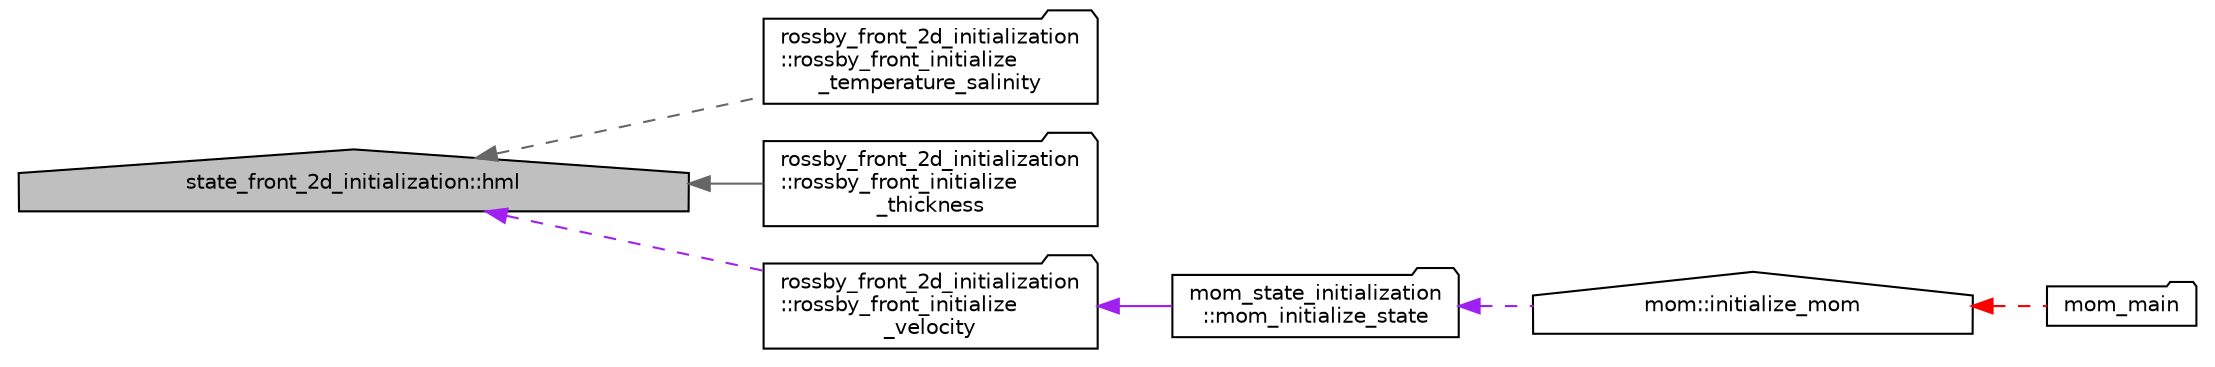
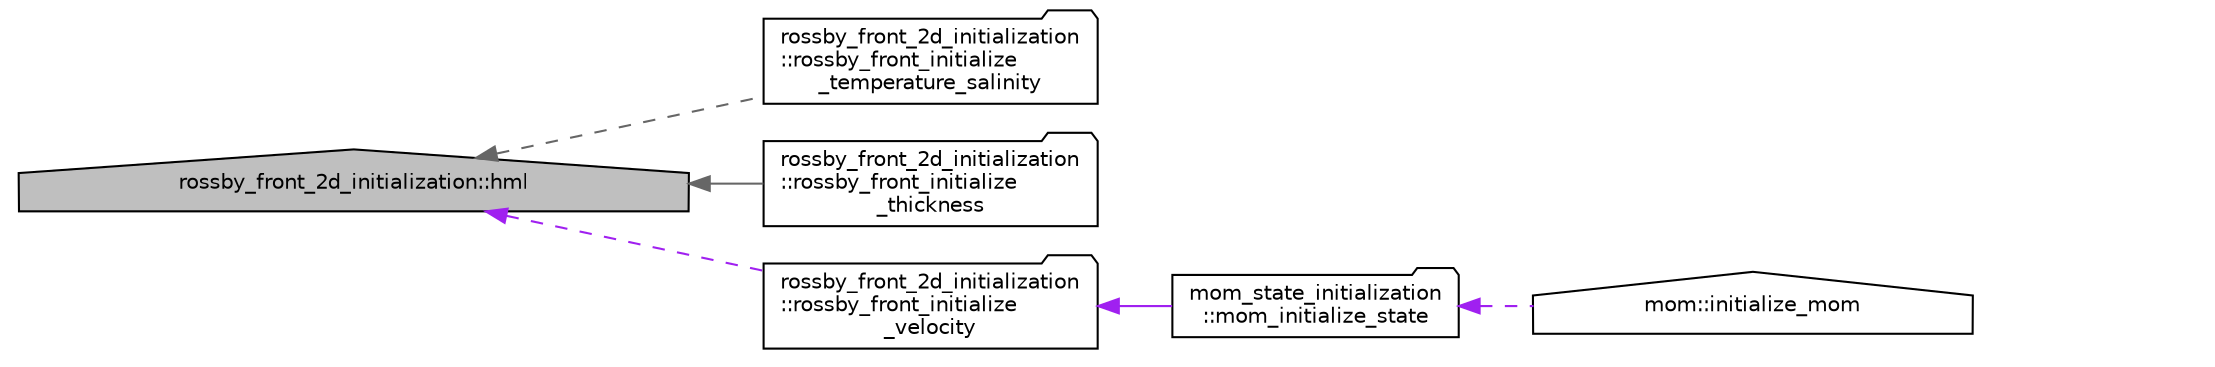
node "state_front_2d_initialization::hml": label "state_front_2d_initialization::hml" -> "rossby_front_2d_initialization::hml"
node "mom_main": removed
